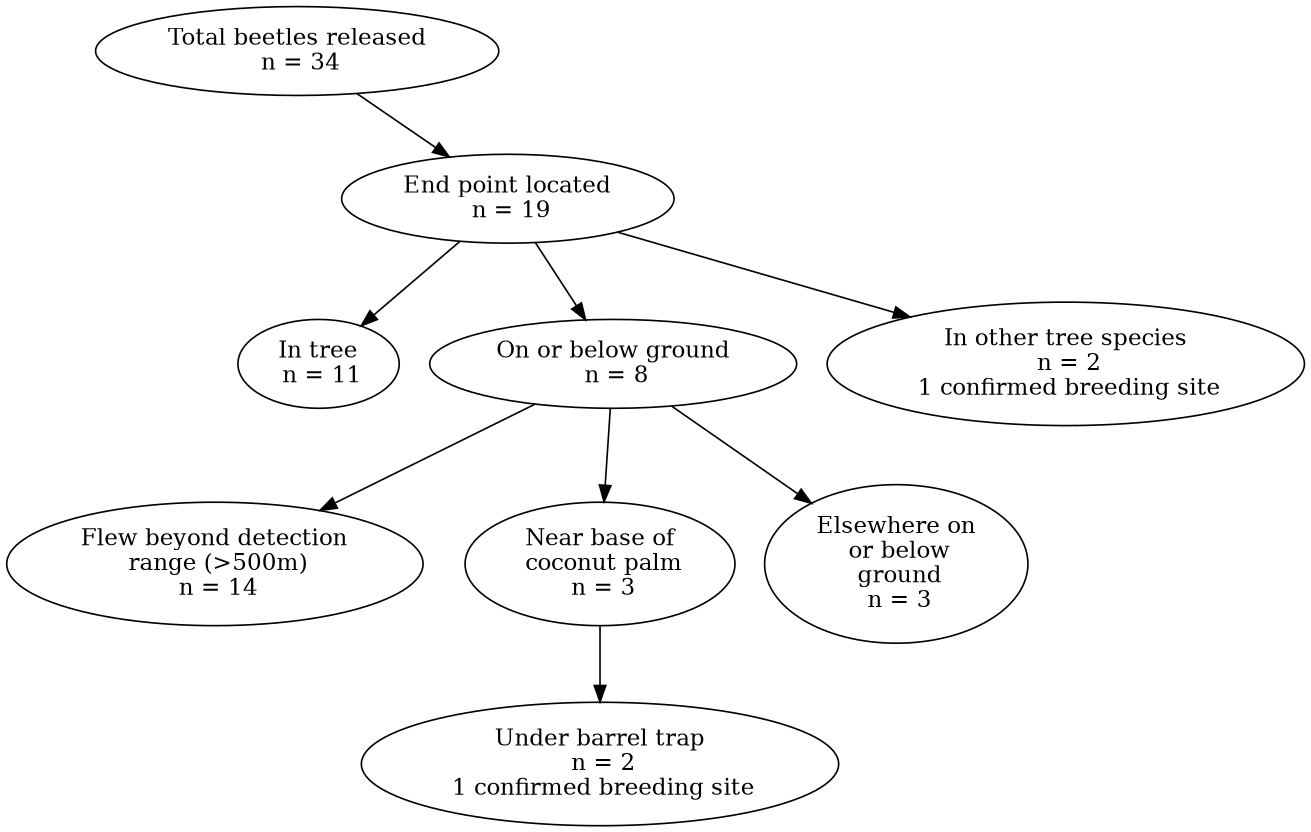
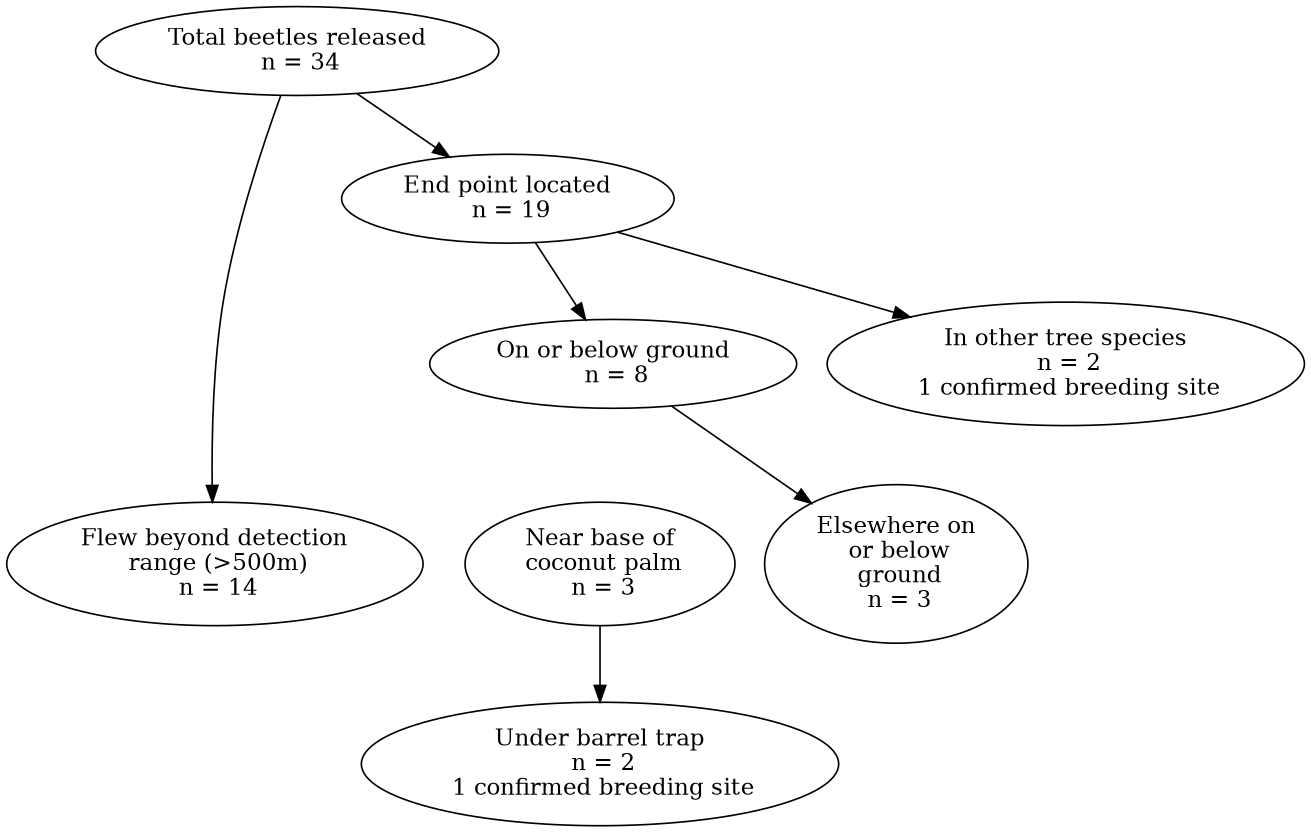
node "In tree n = 11": removed
edge "On or below ground n = 8" -> "Near base of coconut palm n = 3": removed
edge "On or below ground n = 8" -> "Flew beyond detection range (>500m) n = 14": now "Total beetles released n = 34" -> "Flew beyond detection range (>500m) n = 14"
